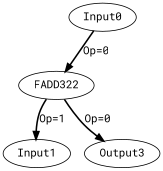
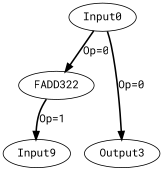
edge "FADD322" -> "Output3": now "Input0" -> "Output3"
node "Input1": label "Input1" -> "Input9"
